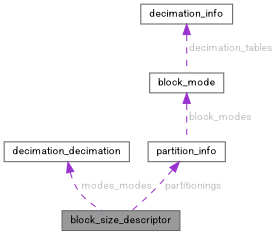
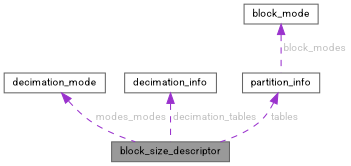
edge "block_mode" -> "decimation_info": now "block_size_descriptor" -> "decimation_info"
node "decimation_decimation": label "decimation_decimation" -> "decimation_mode"
edge "block_size_descriptor" -> "partition_info": label " partitionings" -> " tables"
